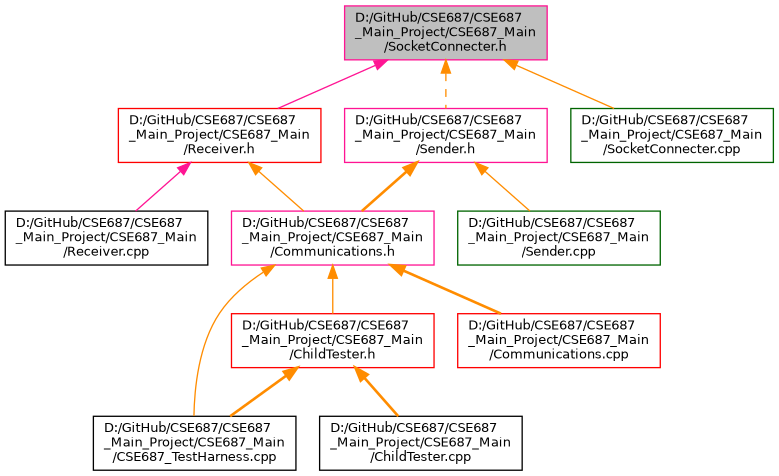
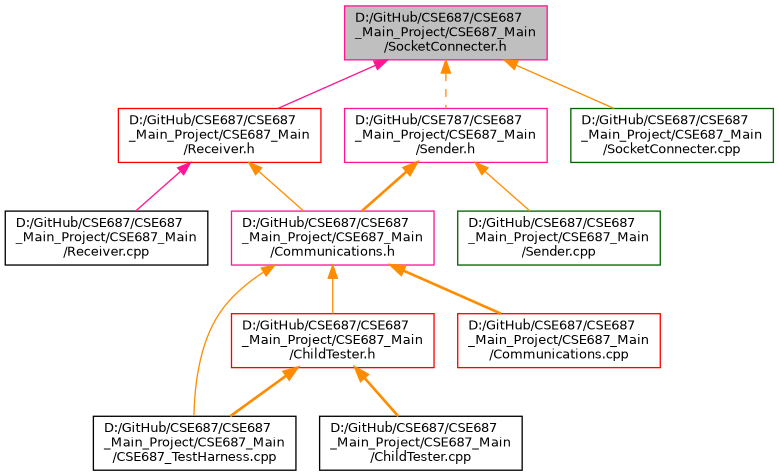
node "D:/GitHub/CSE687/CSE687 _Main_Project/CSE687_Main /Sender.h": label "D:/GitHub/CSE687/CSE687 _Main_Project/CSE687_Main /Sender.h" -> "D:/GitHub/CSE787/CSE687 _Main_Project/CSE687_Main /Sender.h"
